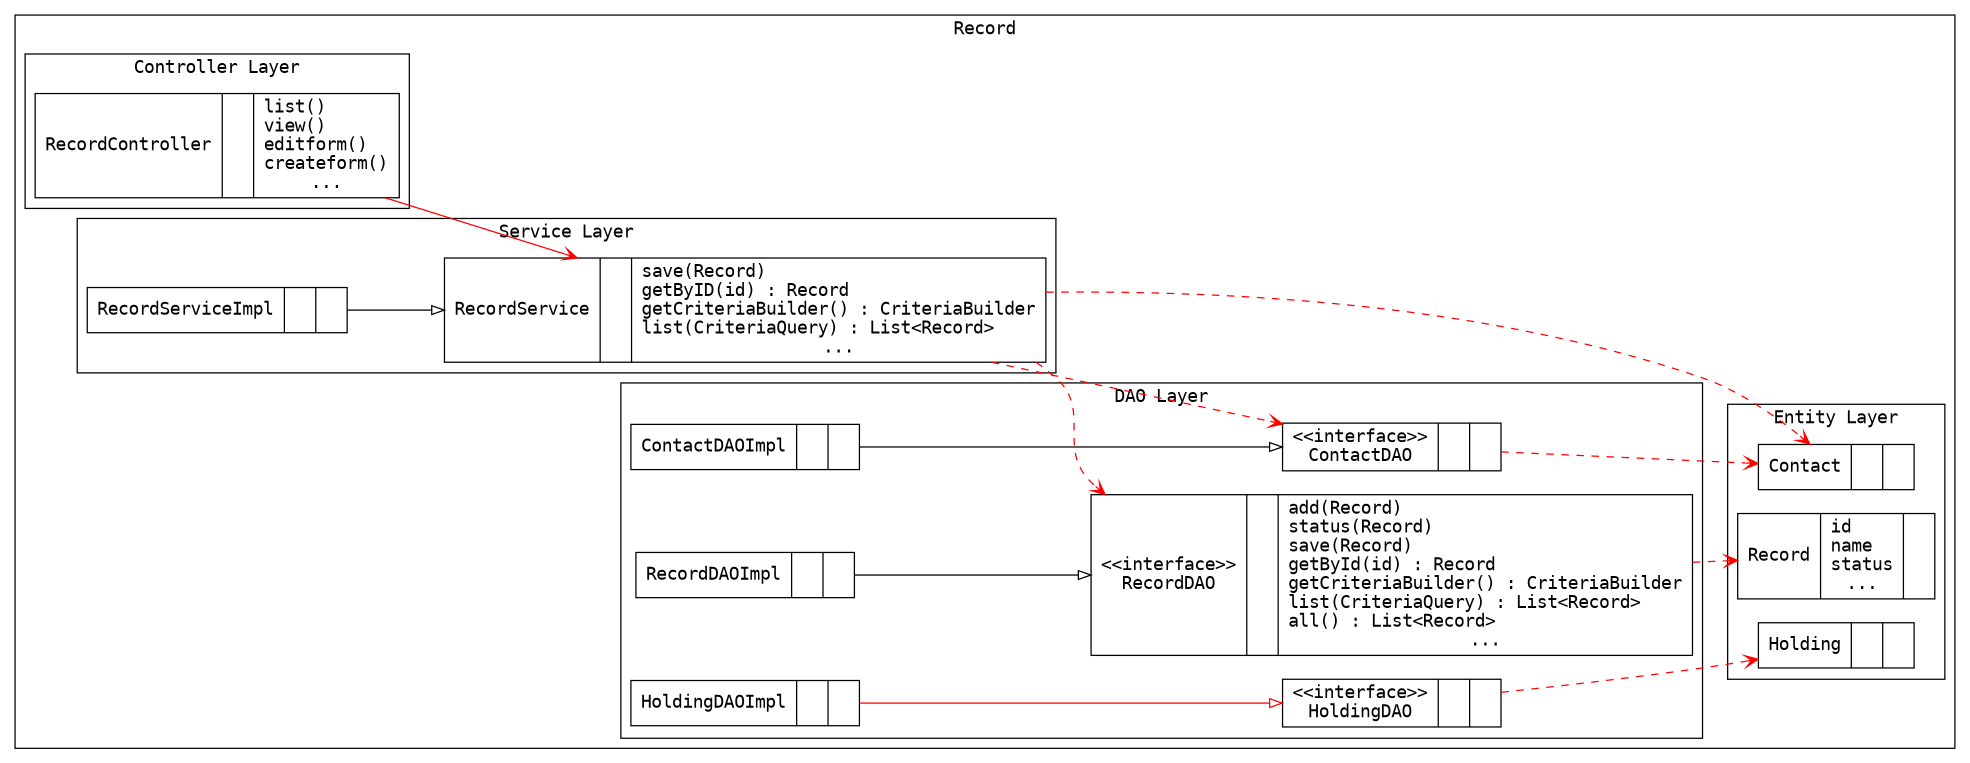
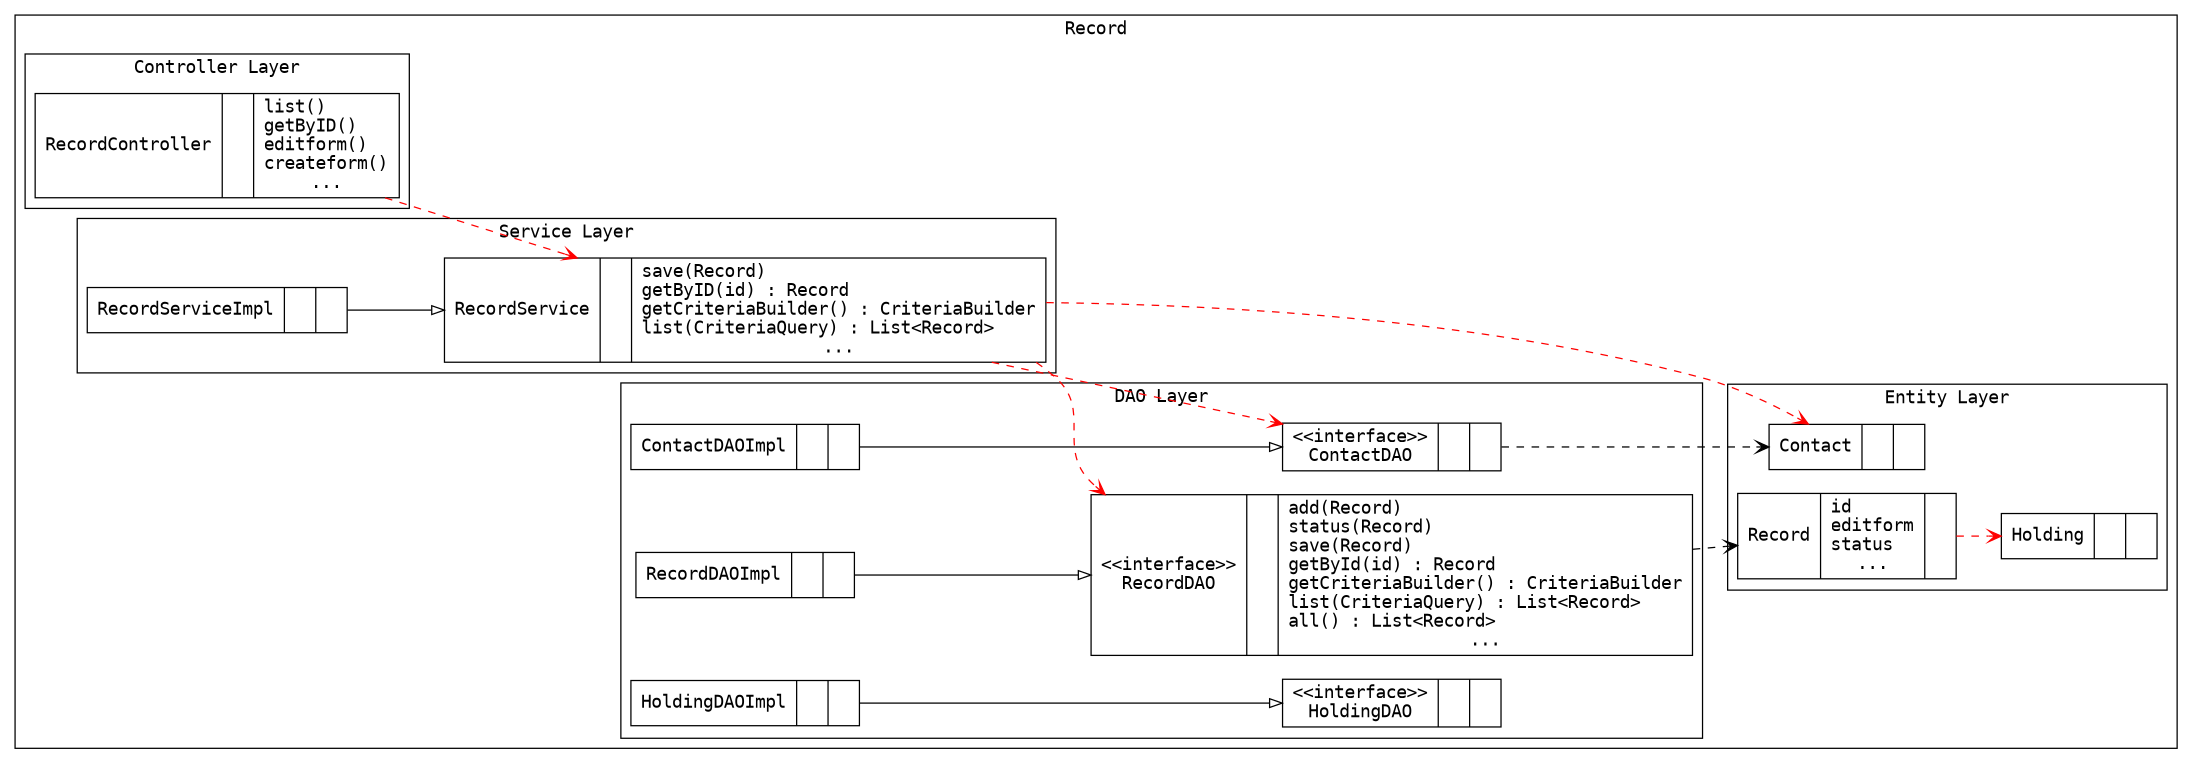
node "RecordController": text "view()" -> "getByID()"
edge "RecordController" -> "RecordService": style solid -> dashed
edge "ContactDAO" -> "Contact": color red -> black
node "Record": text "name" -> "editform"
edge "RecordDAO" -> "Record": color red -> black
edge "HoldingDAO" -> "Holding": now "Record" -> "Holding"
edge "HoldingDAOImpl" -> "HoldingDAO": color red -> black
